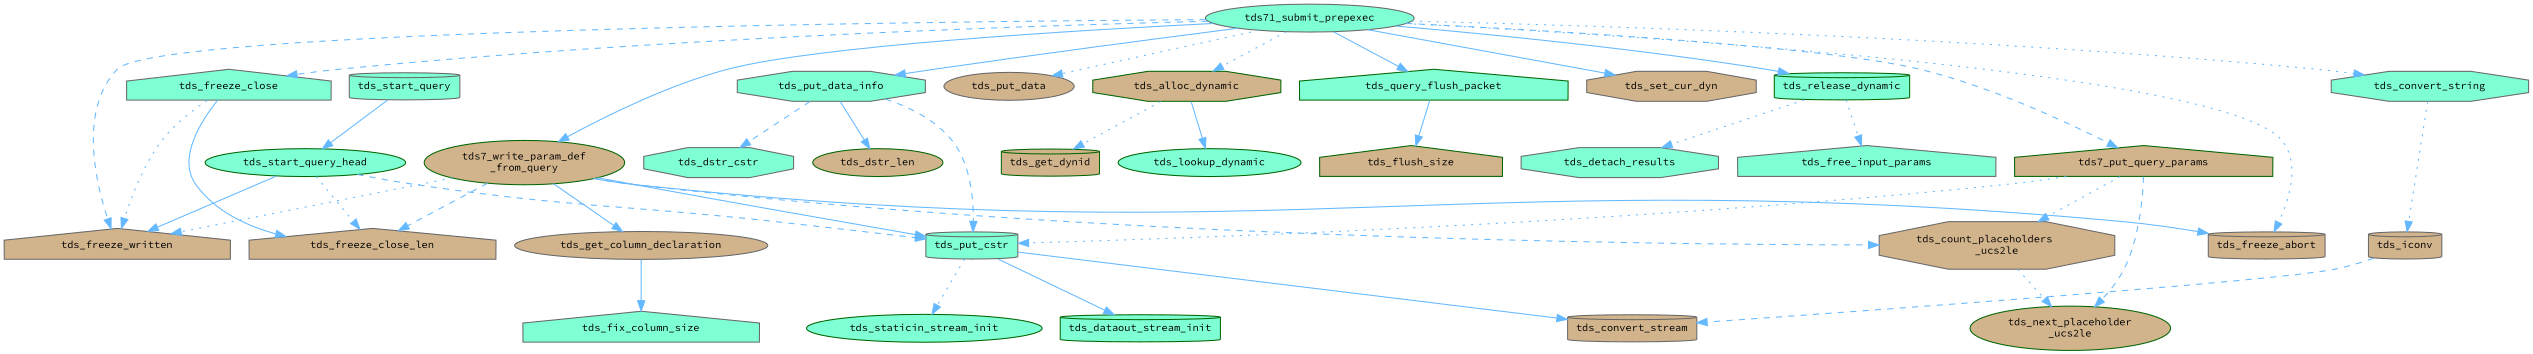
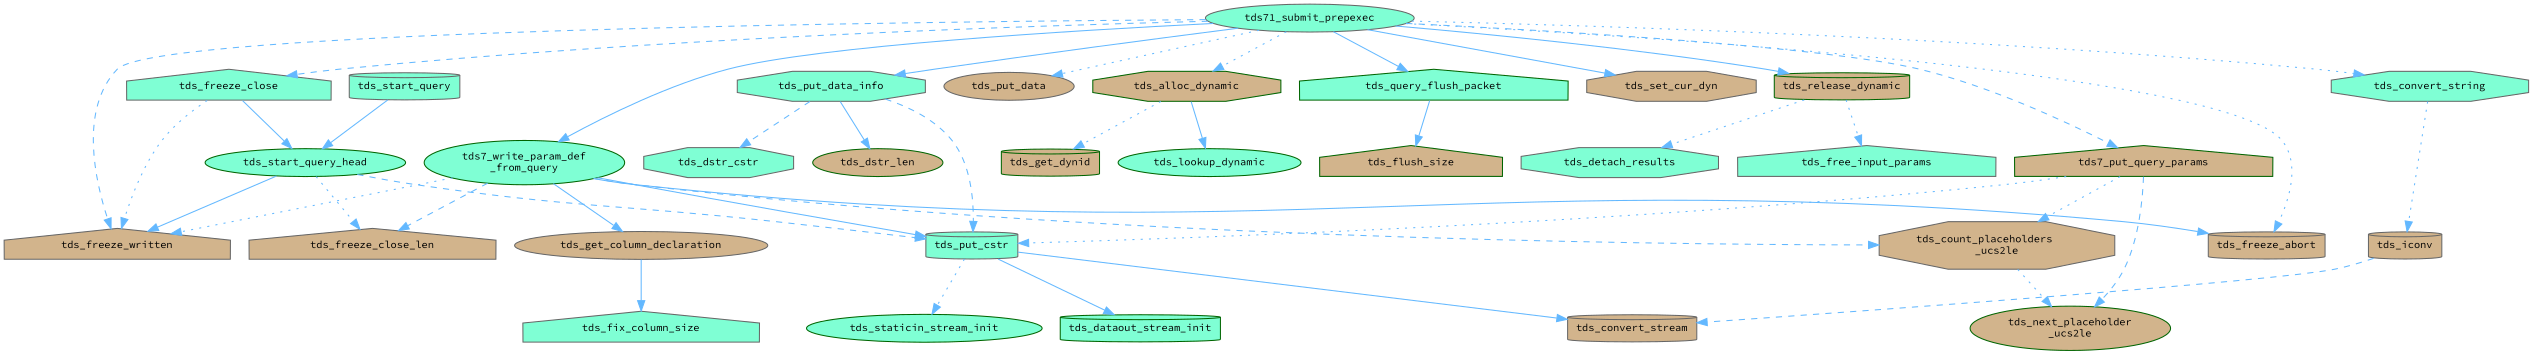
node "tds_release_dynamic": fillcolor aquamarine -> tan
node "tds7_write_param_def _from_query": fillcolor tan -> aquamarine
edge "tds_freeze_close" -> "tds_freeze_close_len": now "tds_freeze_close" -> "tds_start_query_head"
